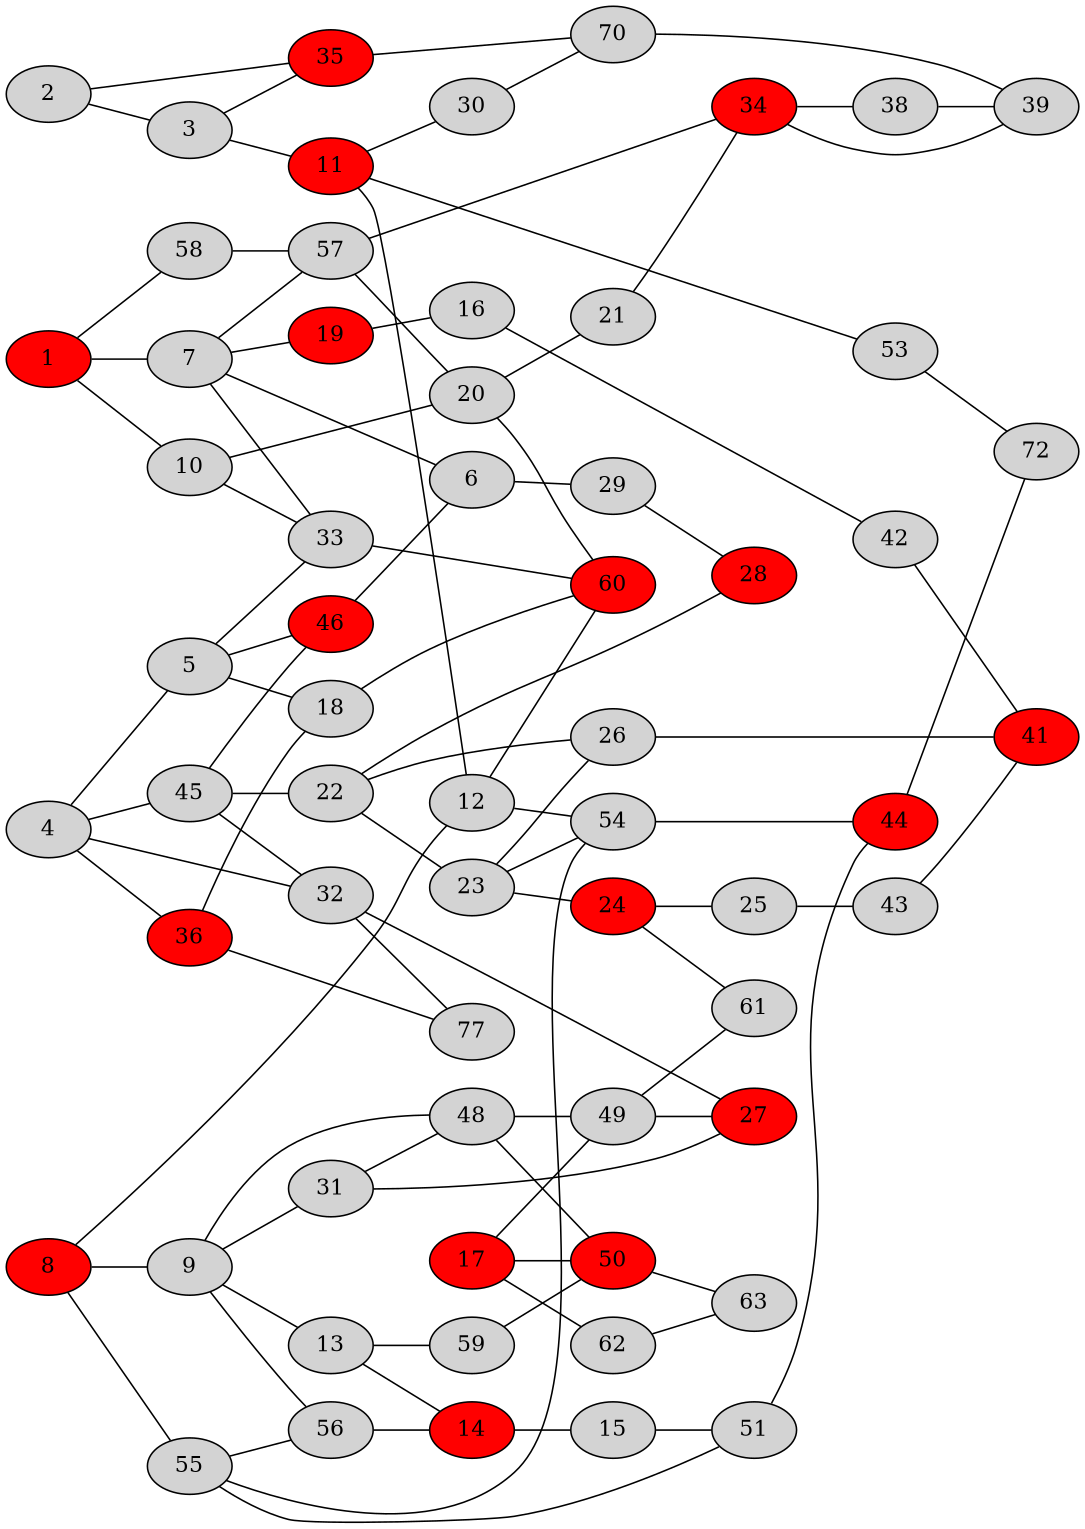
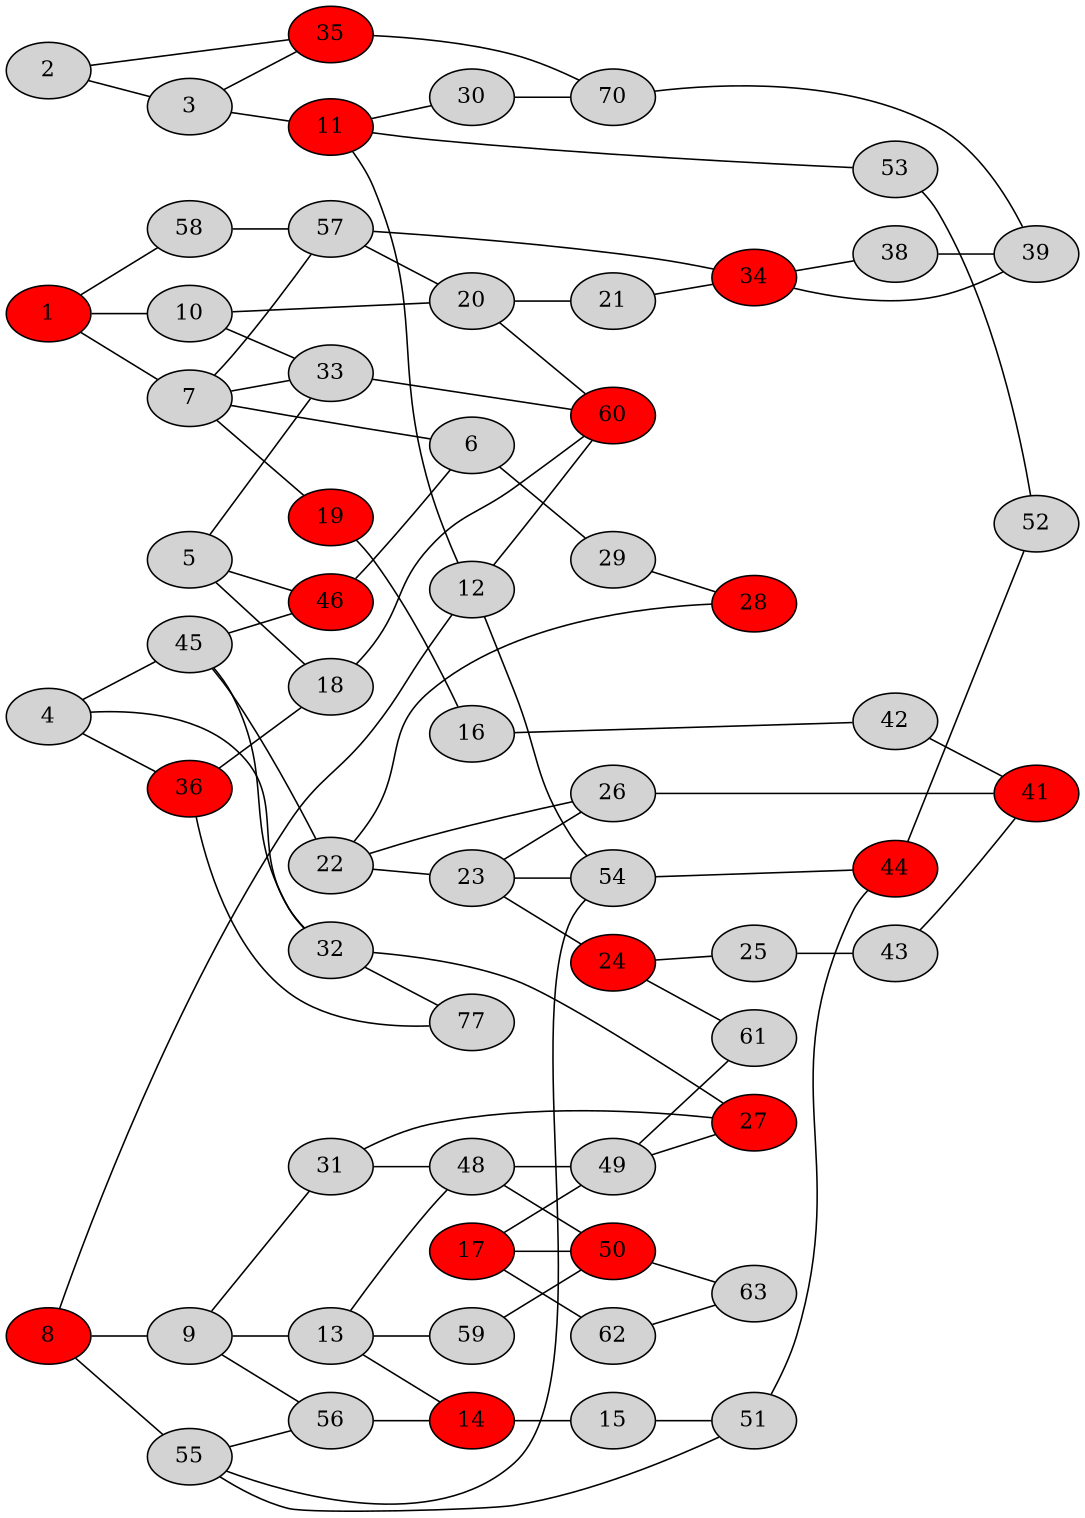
node "72": label "72" -> "52"
edge "5" -- "4": removed
edge "48" -- "9": now "48" -- "13"
